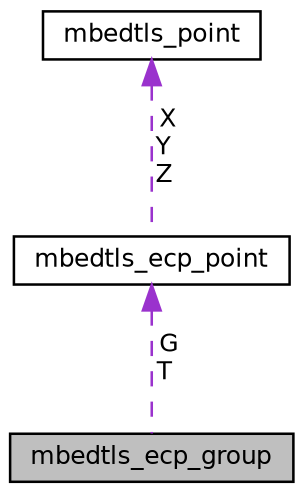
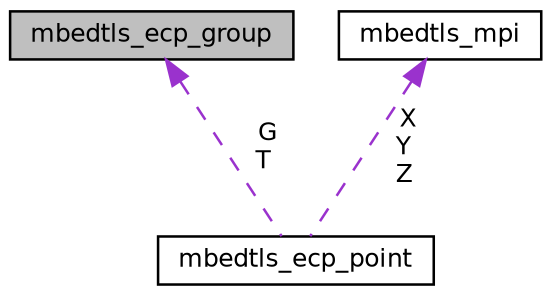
node "mbedtls_point": label "mbedtls_point" -> "mbedtls_mpi"
edge "mbedtls_ecp_group" -> "mbedtls_ecp_point": reversed
